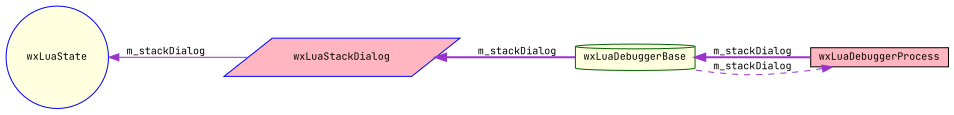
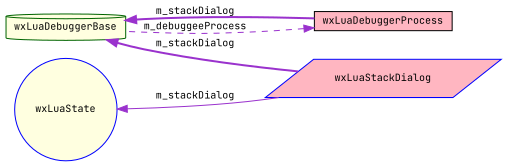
edge "wxLuaDebuggerBase" -> "wxLuaStackDialog": reversed
edge "wxLuaDebuggerBase" -> "wxLuaDebuggerProcess": label "m_stackDialog" -> "m_debuggeeProcess"
